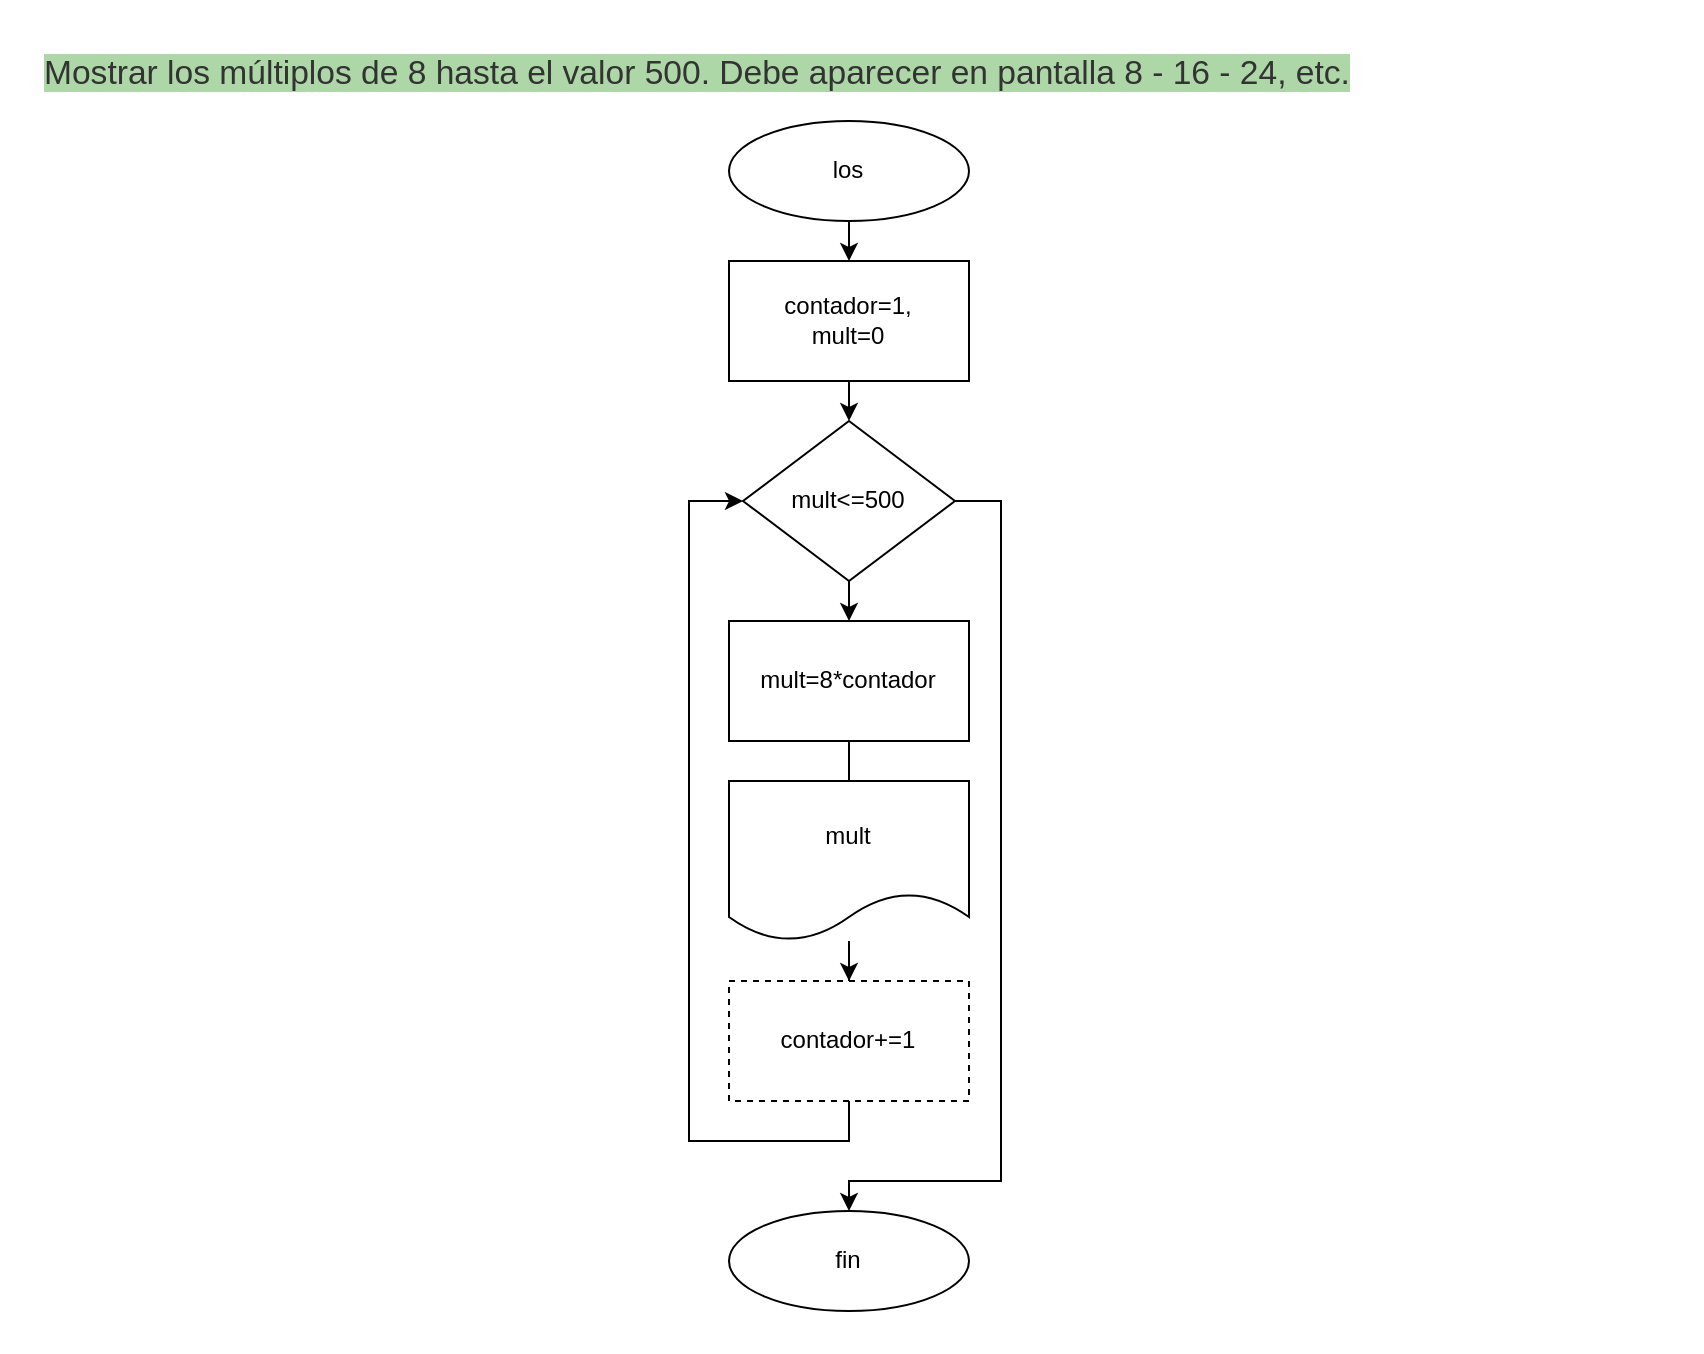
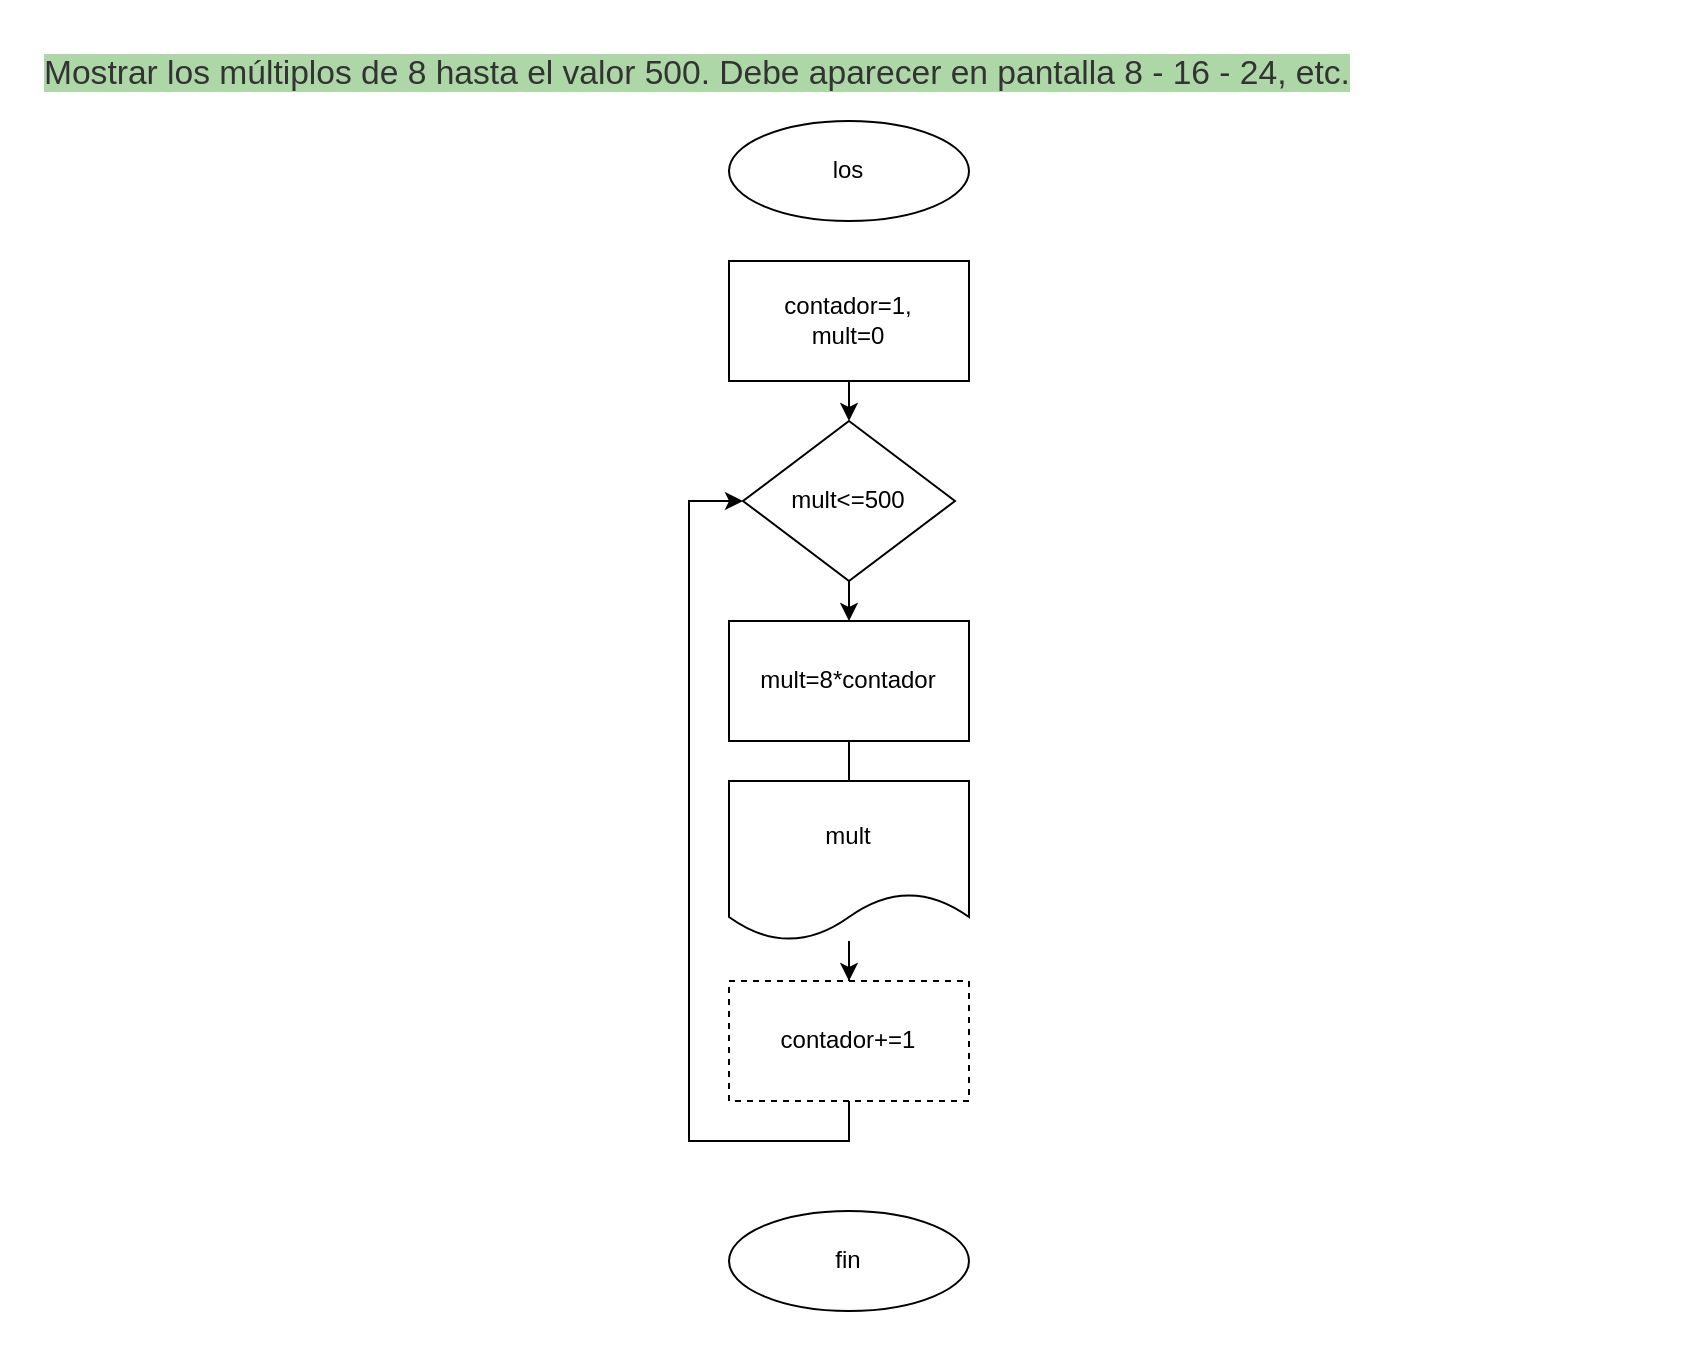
edge "los" -> "contador=1, mult=0": removed
edge "mult<=500" -> "fin": removed
